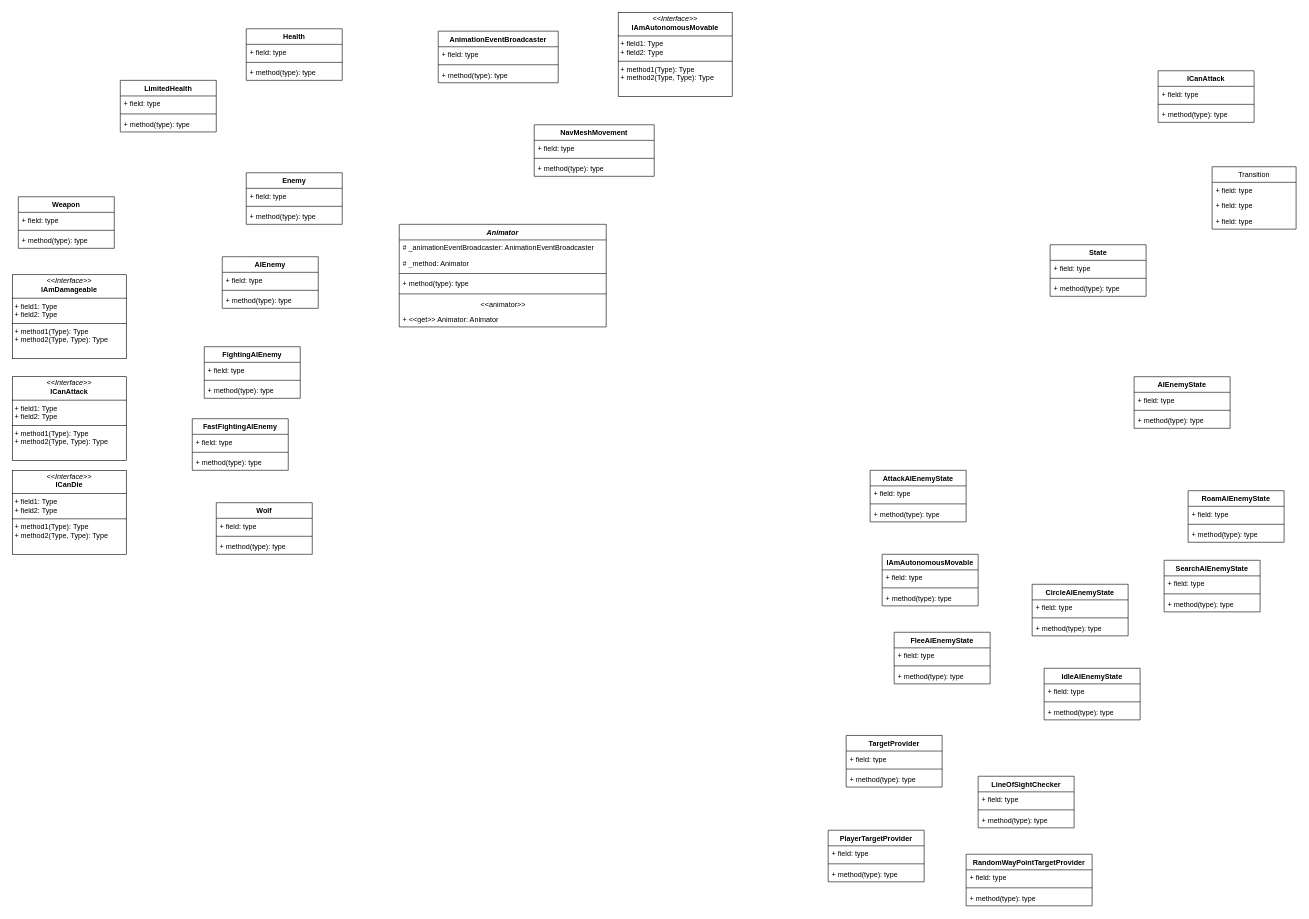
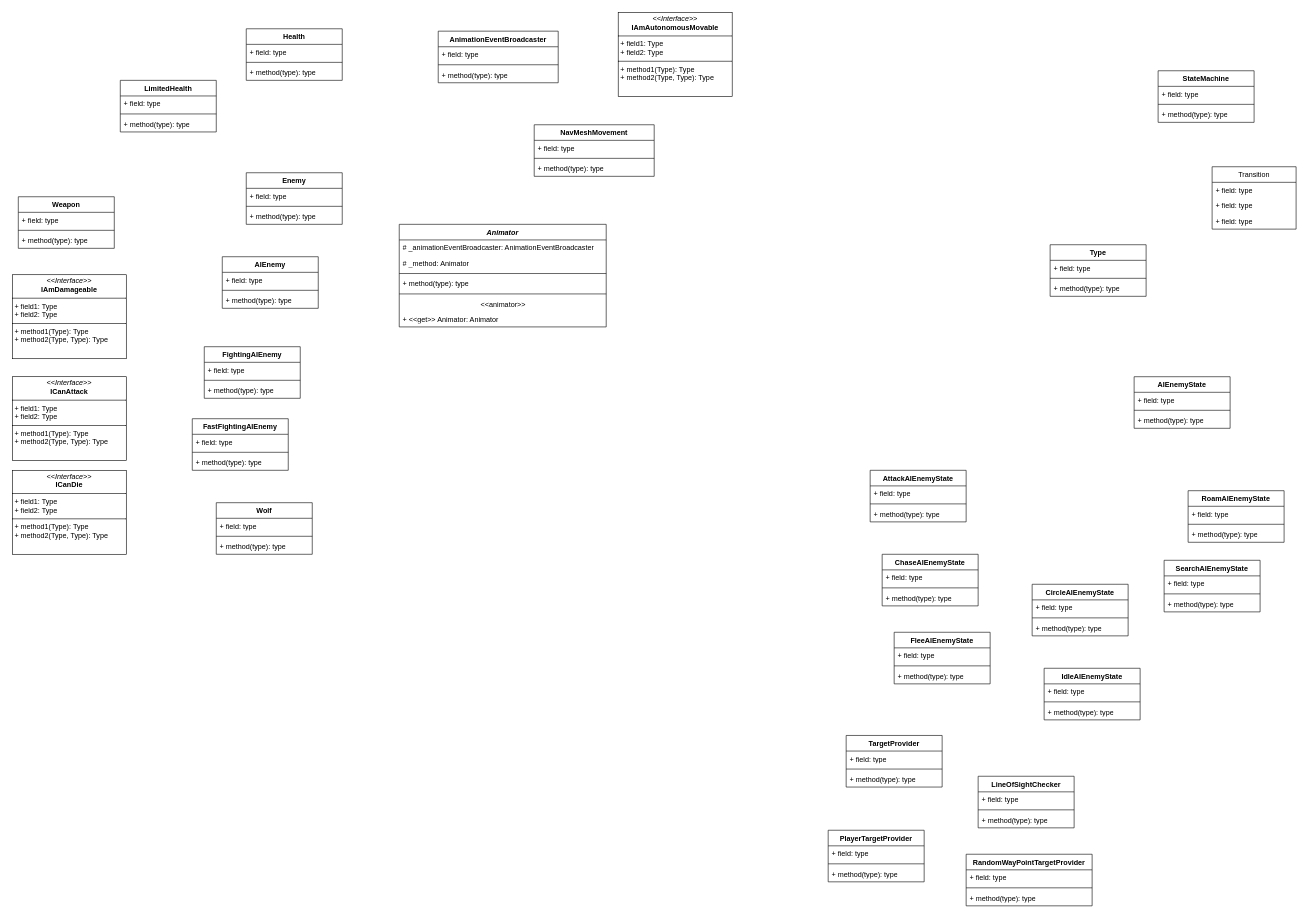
node "ICanAttack": label "ICanAttack" -> "StateMachine"
node "State": label "State" -> "Type"
node "IAmAutonomousMovable": label "IAmAutonomousMovable" -> "ChaseAIEnemyState"
